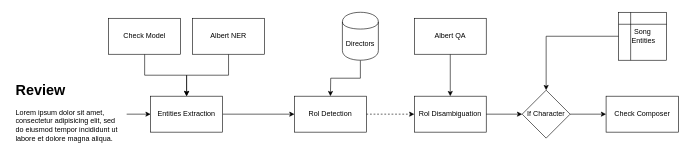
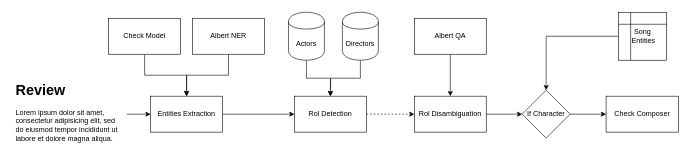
node "Actors": added
edge "Actors" -> "Rol Detection": added
